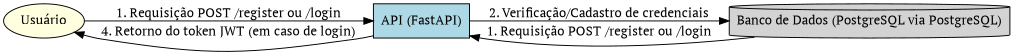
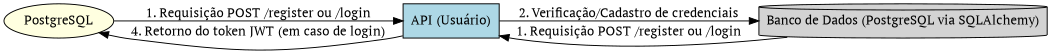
node "Usuário": label "Usuário" -> "PostgreSQL"
node "API (FastAPI)": label "API (FastAPI)" -> "API (Usuário)"
node "Banco de Dados (PostgreSQL via PostgreSQL)": label "Banco de Dados (PostgreSQL via PostgreSQL)" -> "Banco de Dados (PostgreSQL via SQLAlchemy)"
